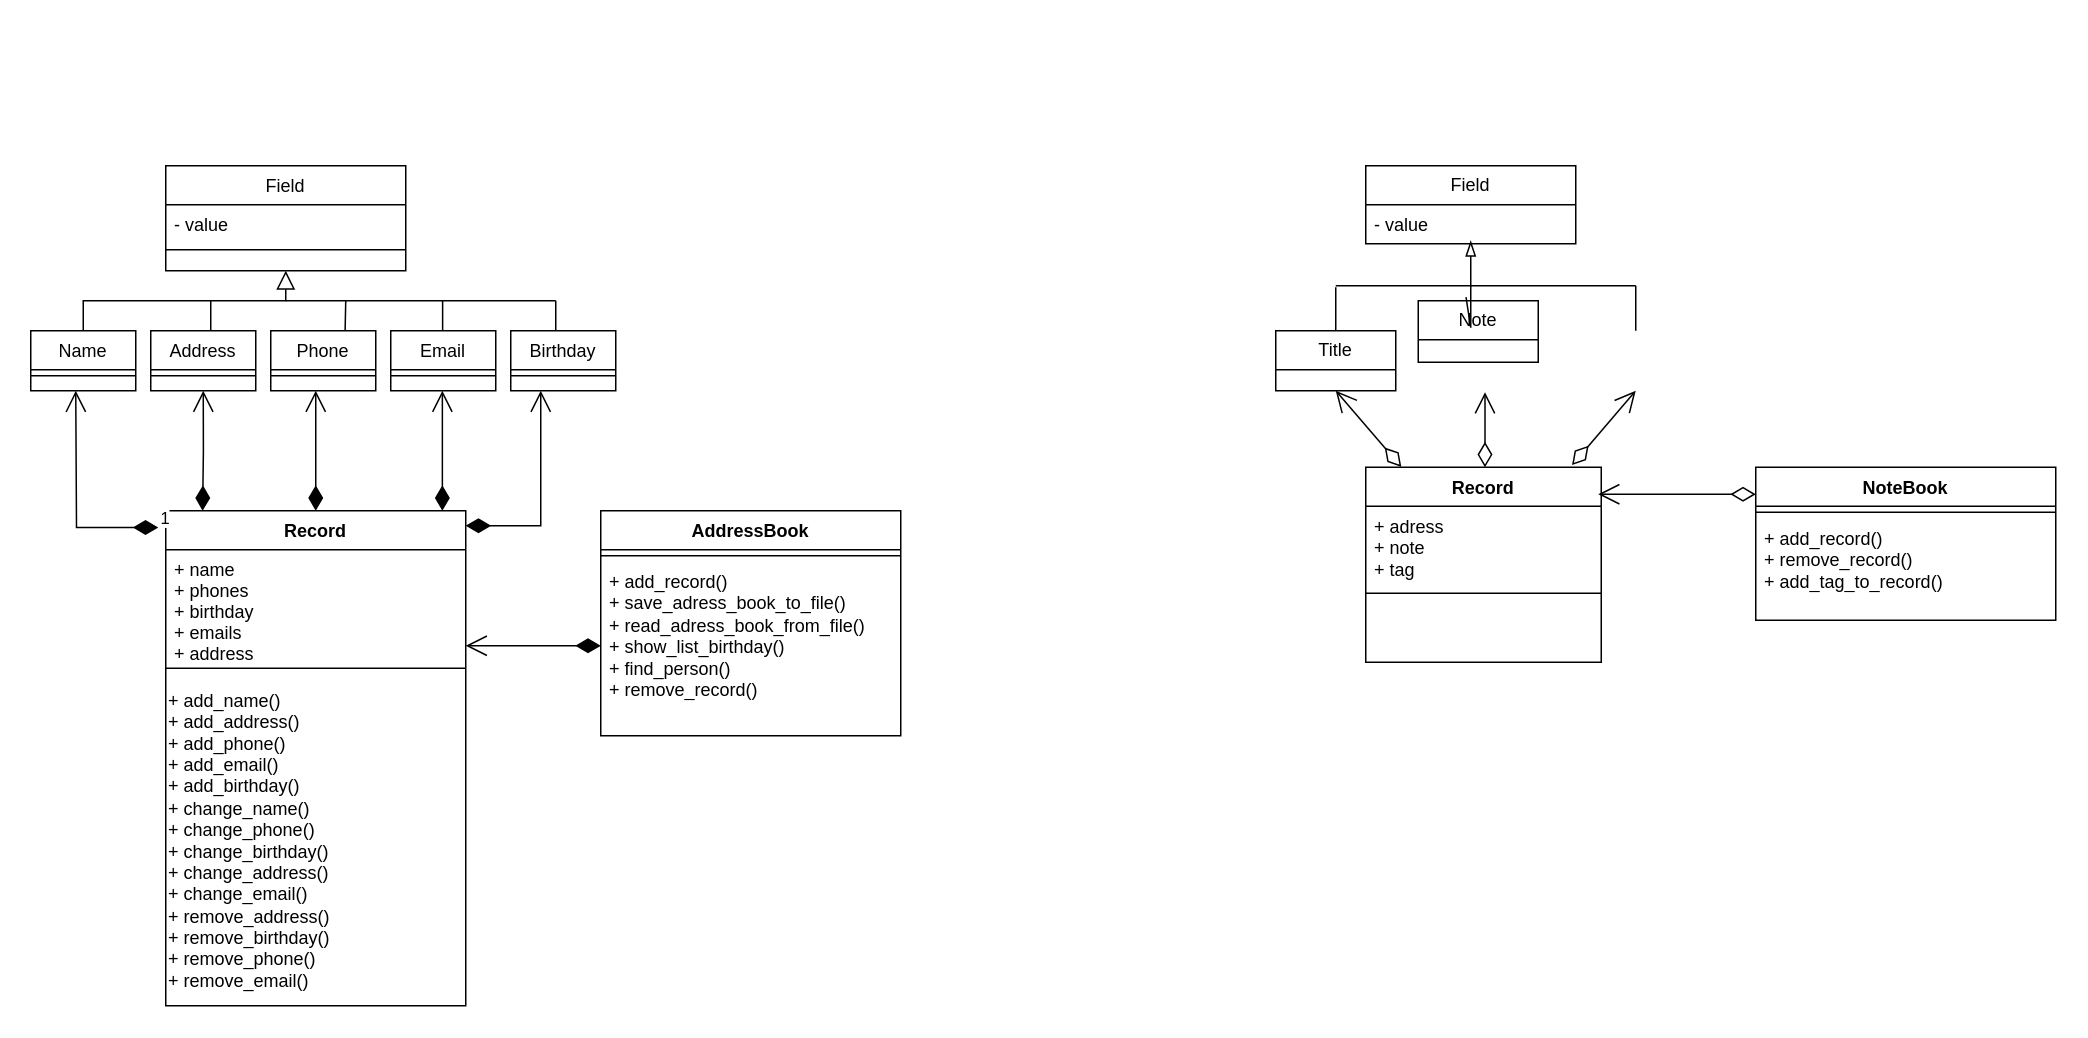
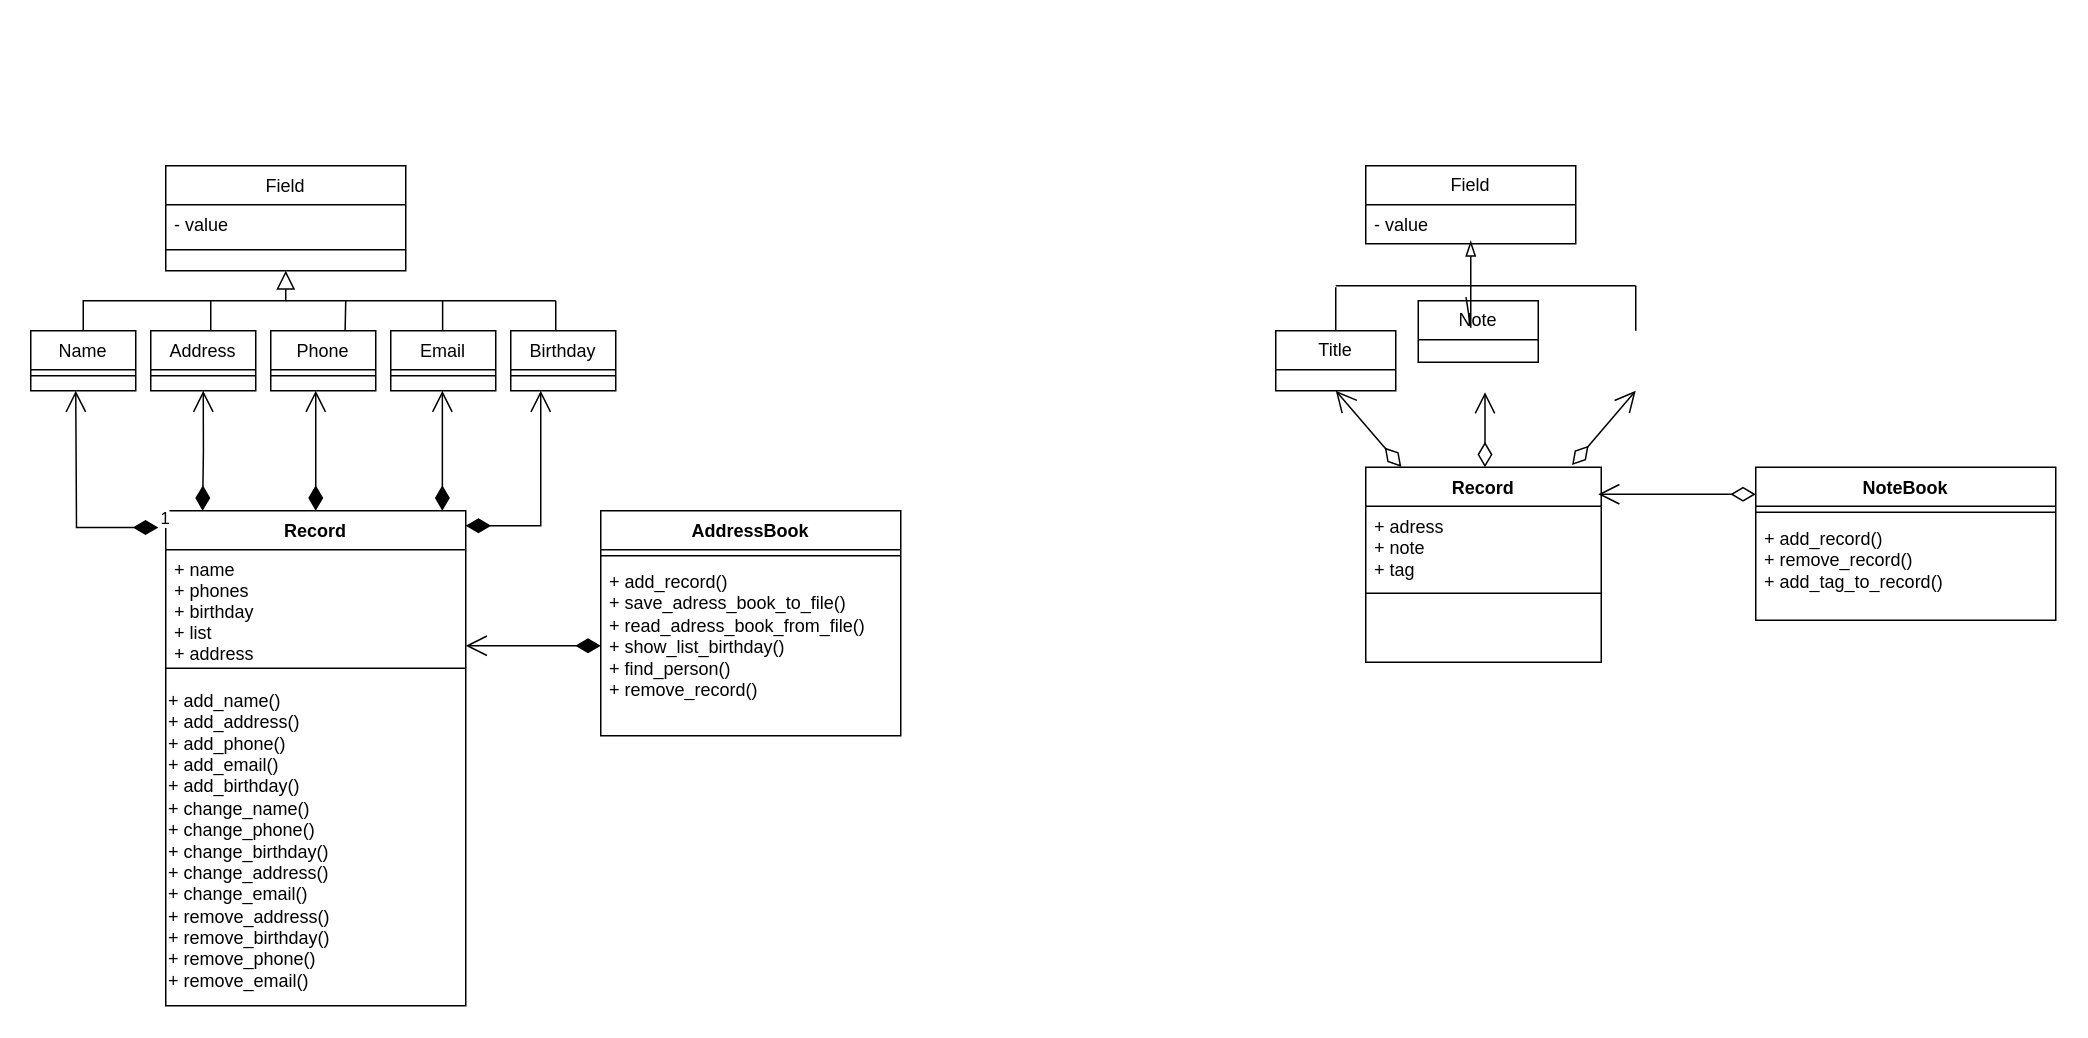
node "+ name + phones + birthday + emails + address": label "+ name + phones + birthday + emails + address" -> "+ name + phones + birthday + list + address"
